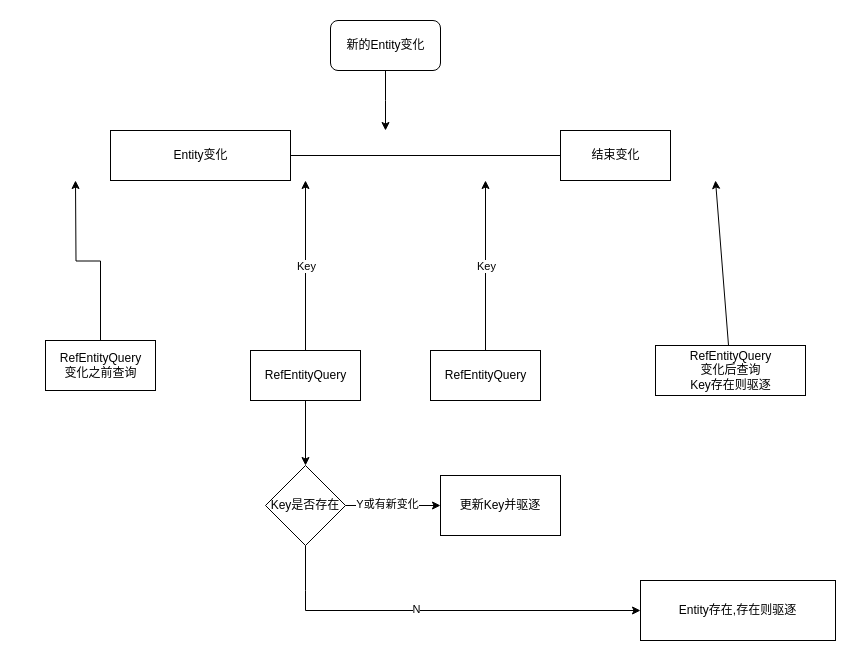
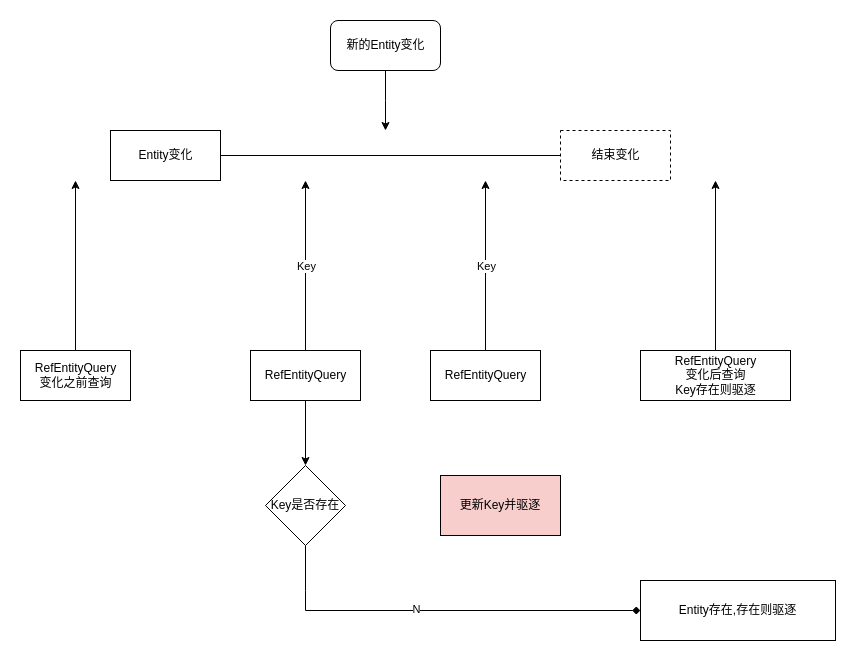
node "Entity变化": size 180x50 -> 110x50
node "结束变化": style solid -> dashed
node "RefEntityQuery 变化之前查询": moved (101, 366) -> (76, 376)
node "RefEntityQuery 变化后查询 Key存在则驱逐": moved (731, 371) -> (716, 376)
edge "Key是否存在" -> "更新Key并驱逐": removed, label "Y或有新变化"
node "更新Key并驱逐": fillcolor #ffffff -> #f8cecc
edge "Key是否存在" -> "Entity存在,存在则驱逐": arrowhead classic -> diamond
